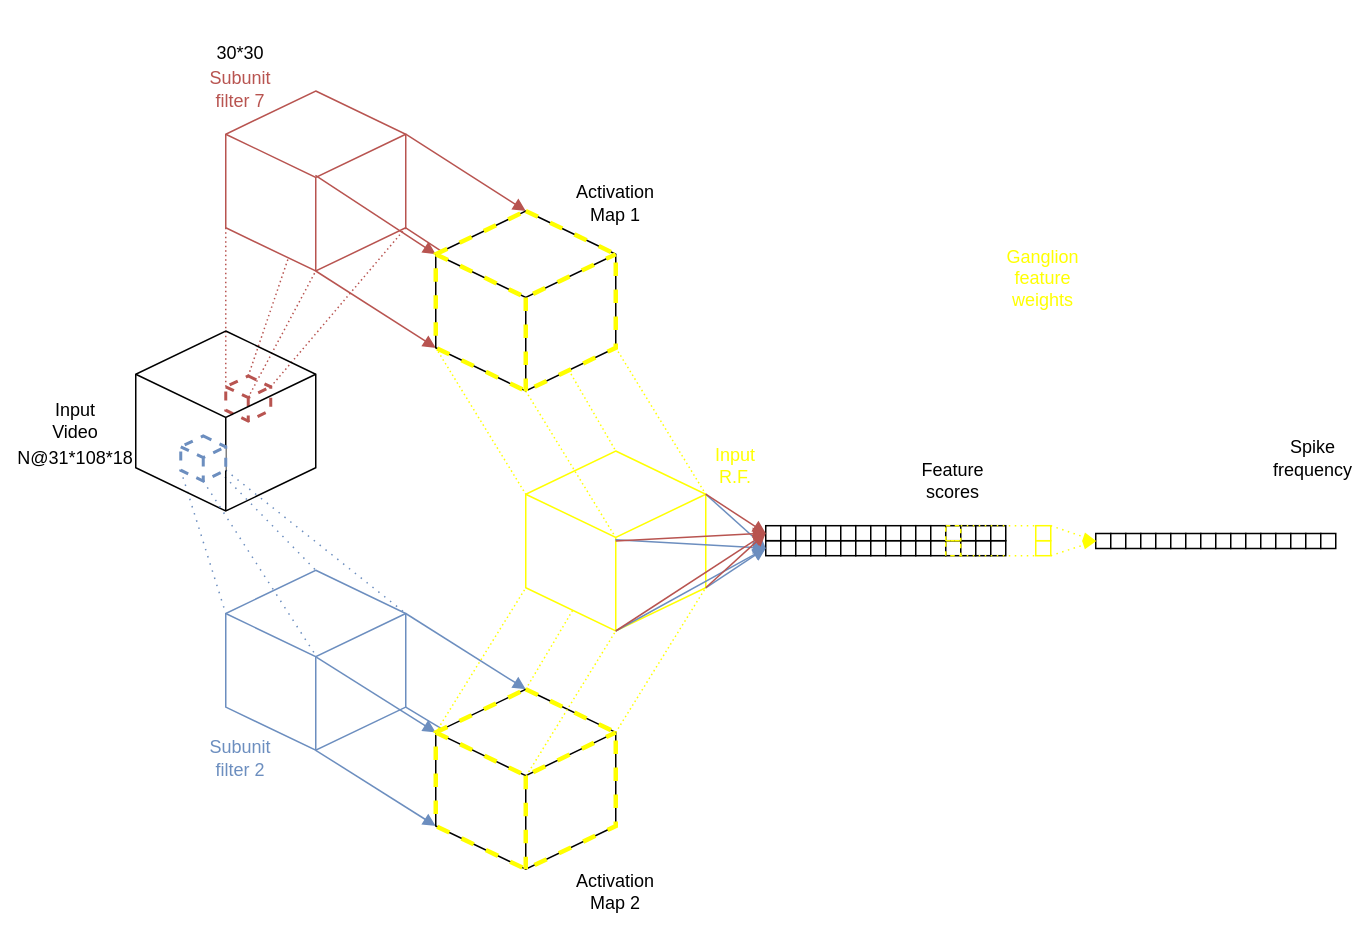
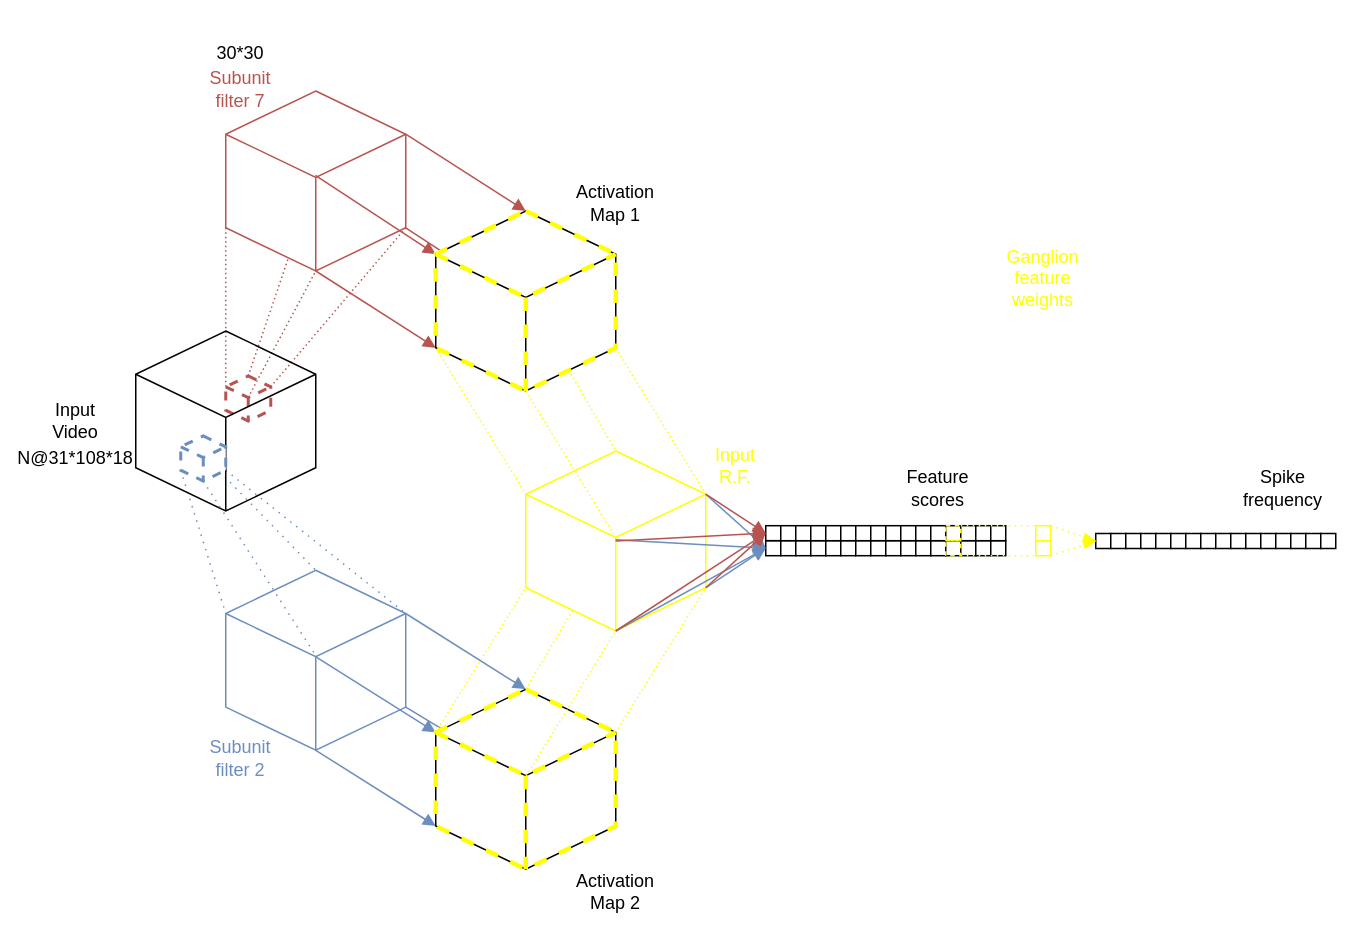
node "Spike frequency": moved (1313, 458) -> (1283, 488)
node "Feature scores": moved (953, 481) -> (938, 488)
